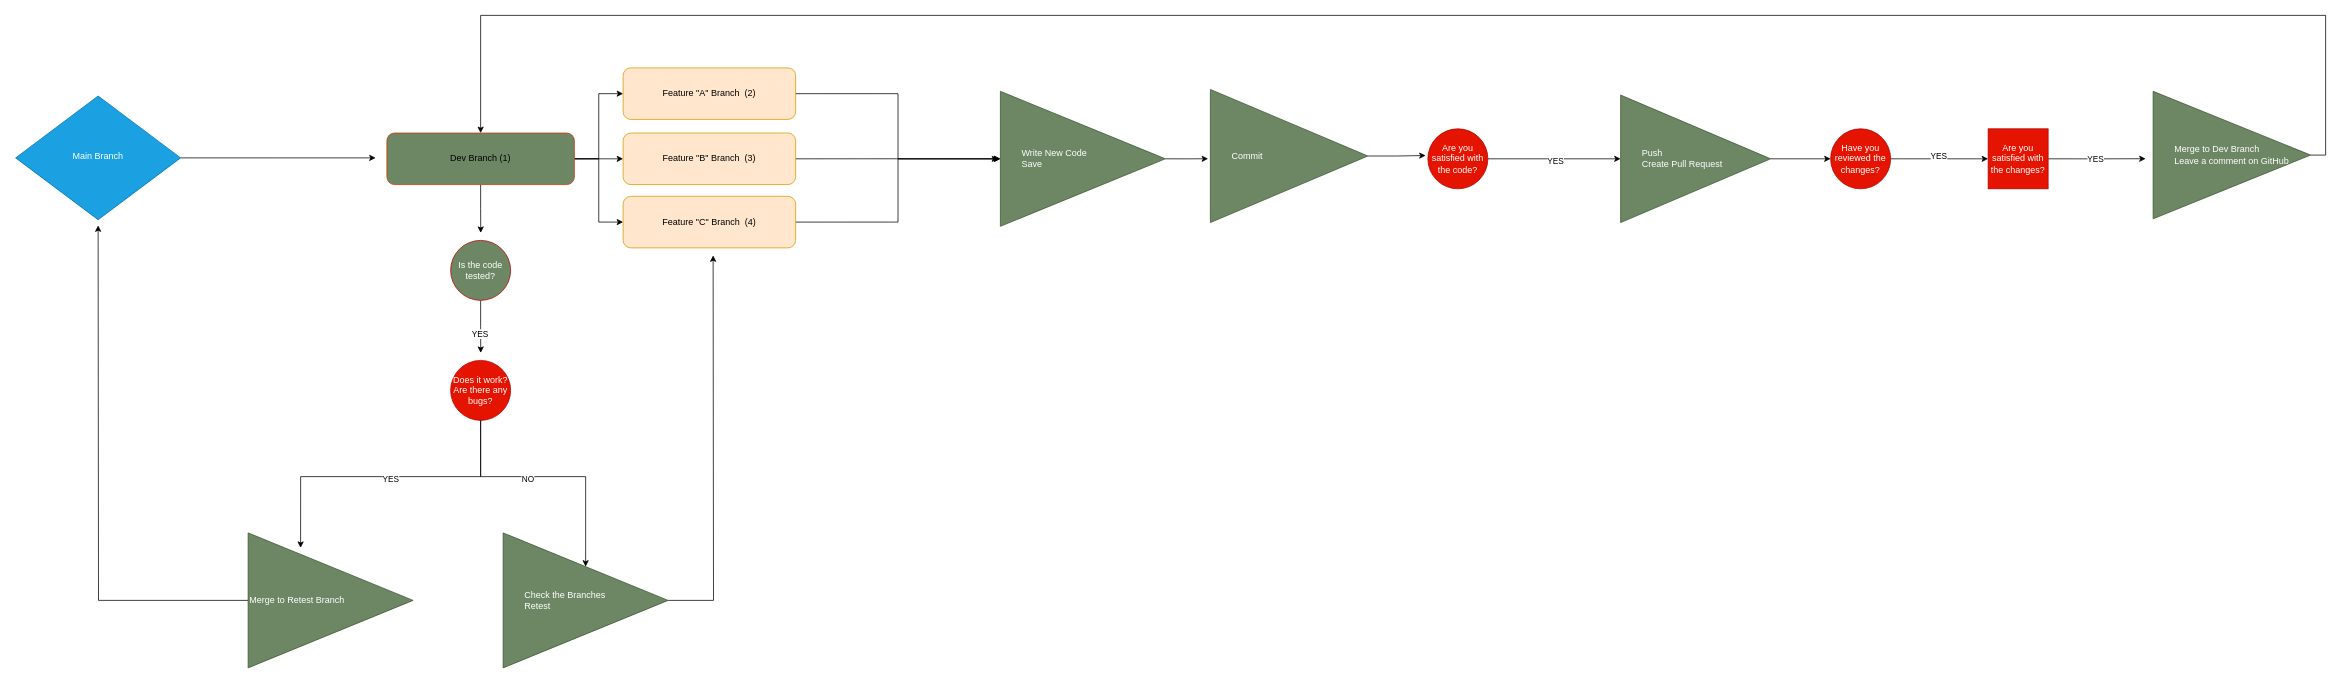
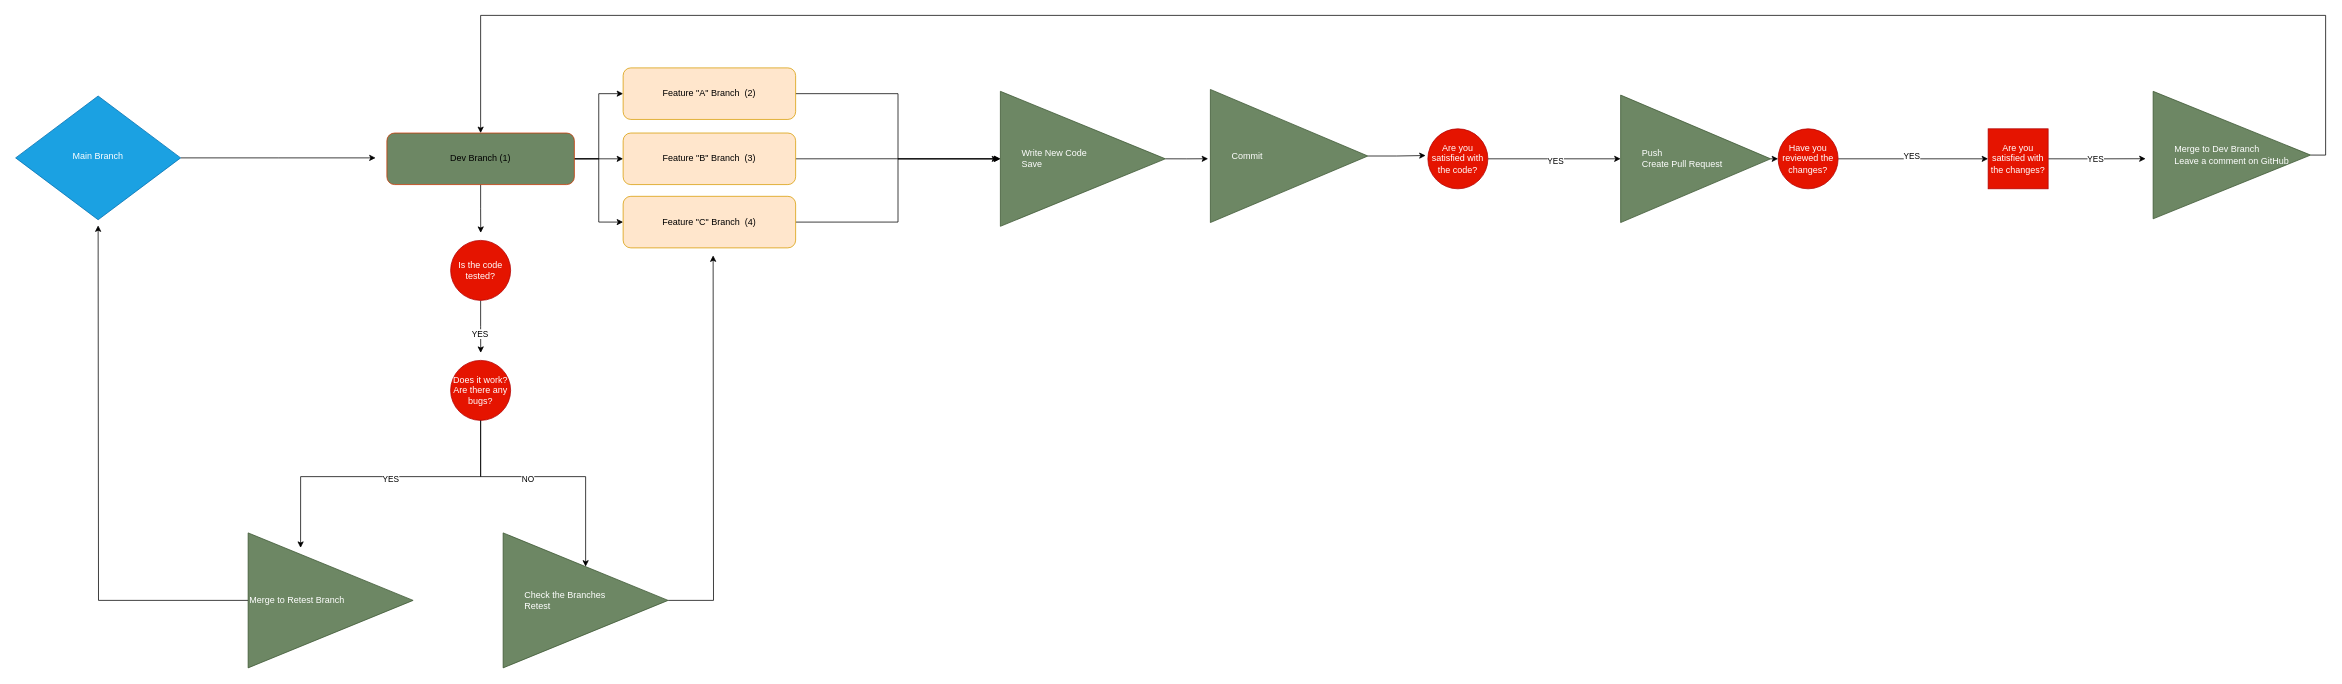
node "Have you reviewed the changes?": moved (1860, 159) -> (1808, 159)
node "Is the code tested?": fillcolor #6d8764 -> #e51400
